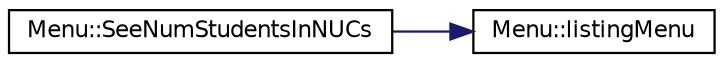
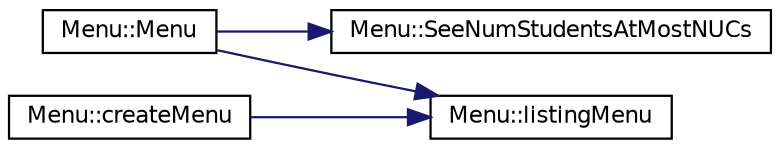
node "Menu::SeeNumStudentsInNUCs": label "Menu::SeeNumStudentsInNUCs" -> "Menu::Menu"
node "Menu::SeeNumStudentsAtMostNUCs": added
node "Menu::createMenu": added
